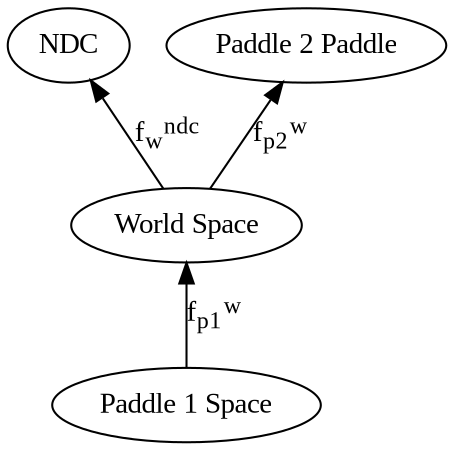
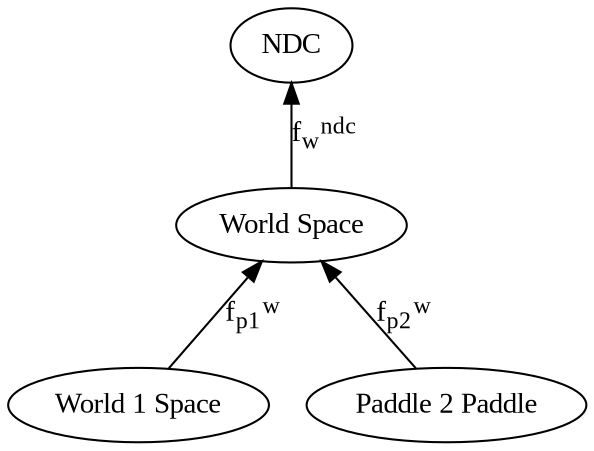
edge "World Space" -> "Paddle 2 Paddle": reversed
node "Paddle 1 Space": label "Paddle 1 Space" -> "World 1 Space"
